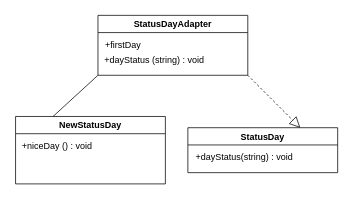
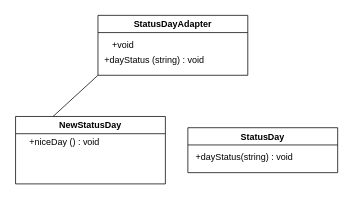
node "+firstDay": label "+firstDay" -> "+void"
edge "StatusDayAdapter" -> "StatusDay": removed
node "+niceDay () : void": moved (57, 147) -> (64, 143)
